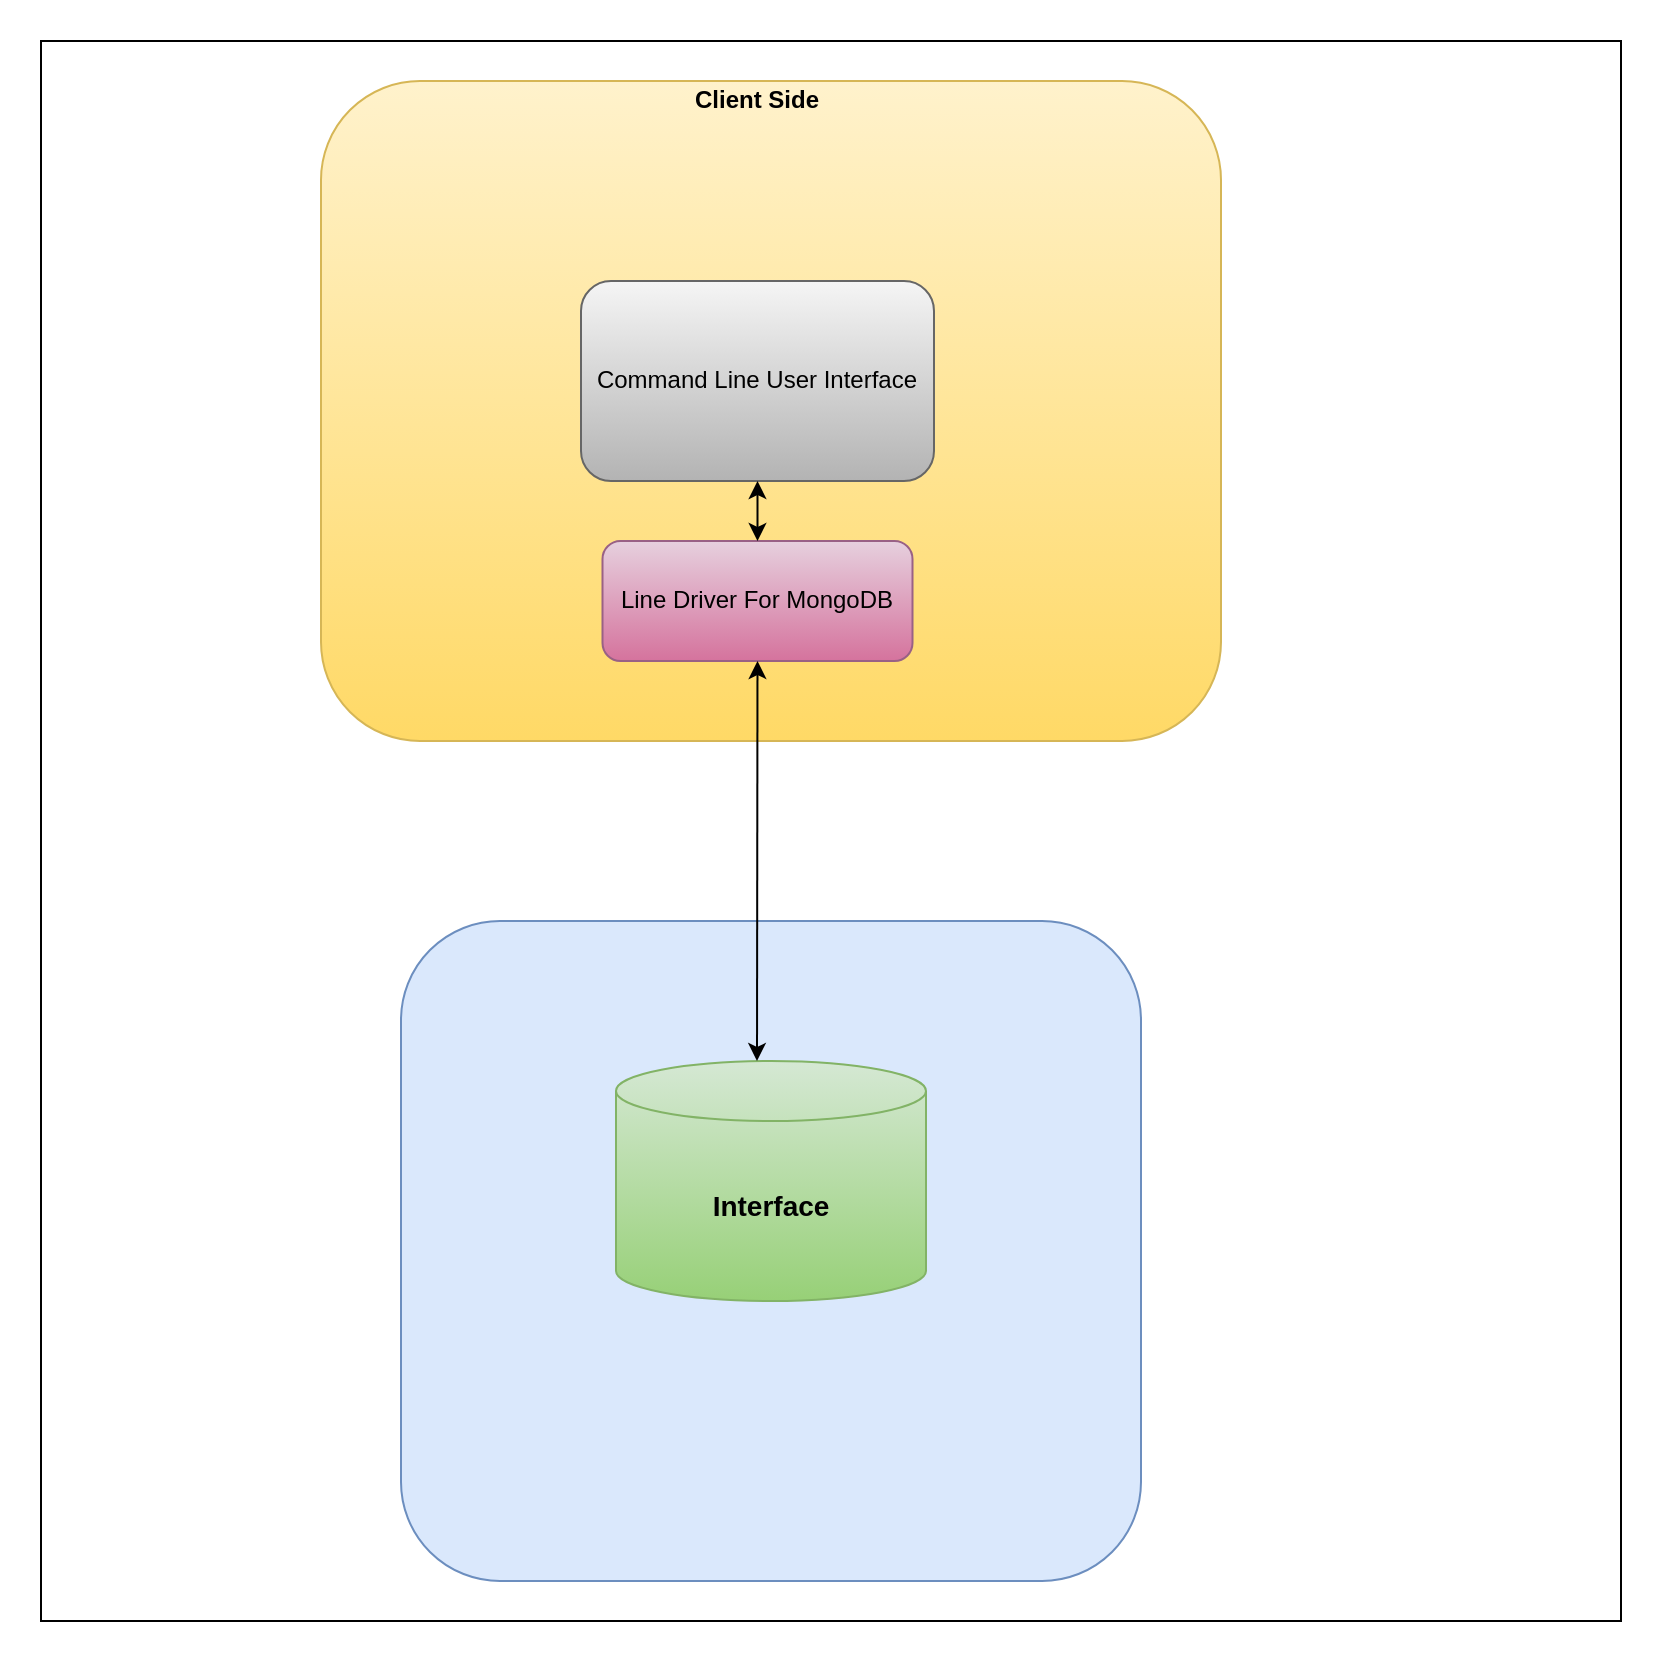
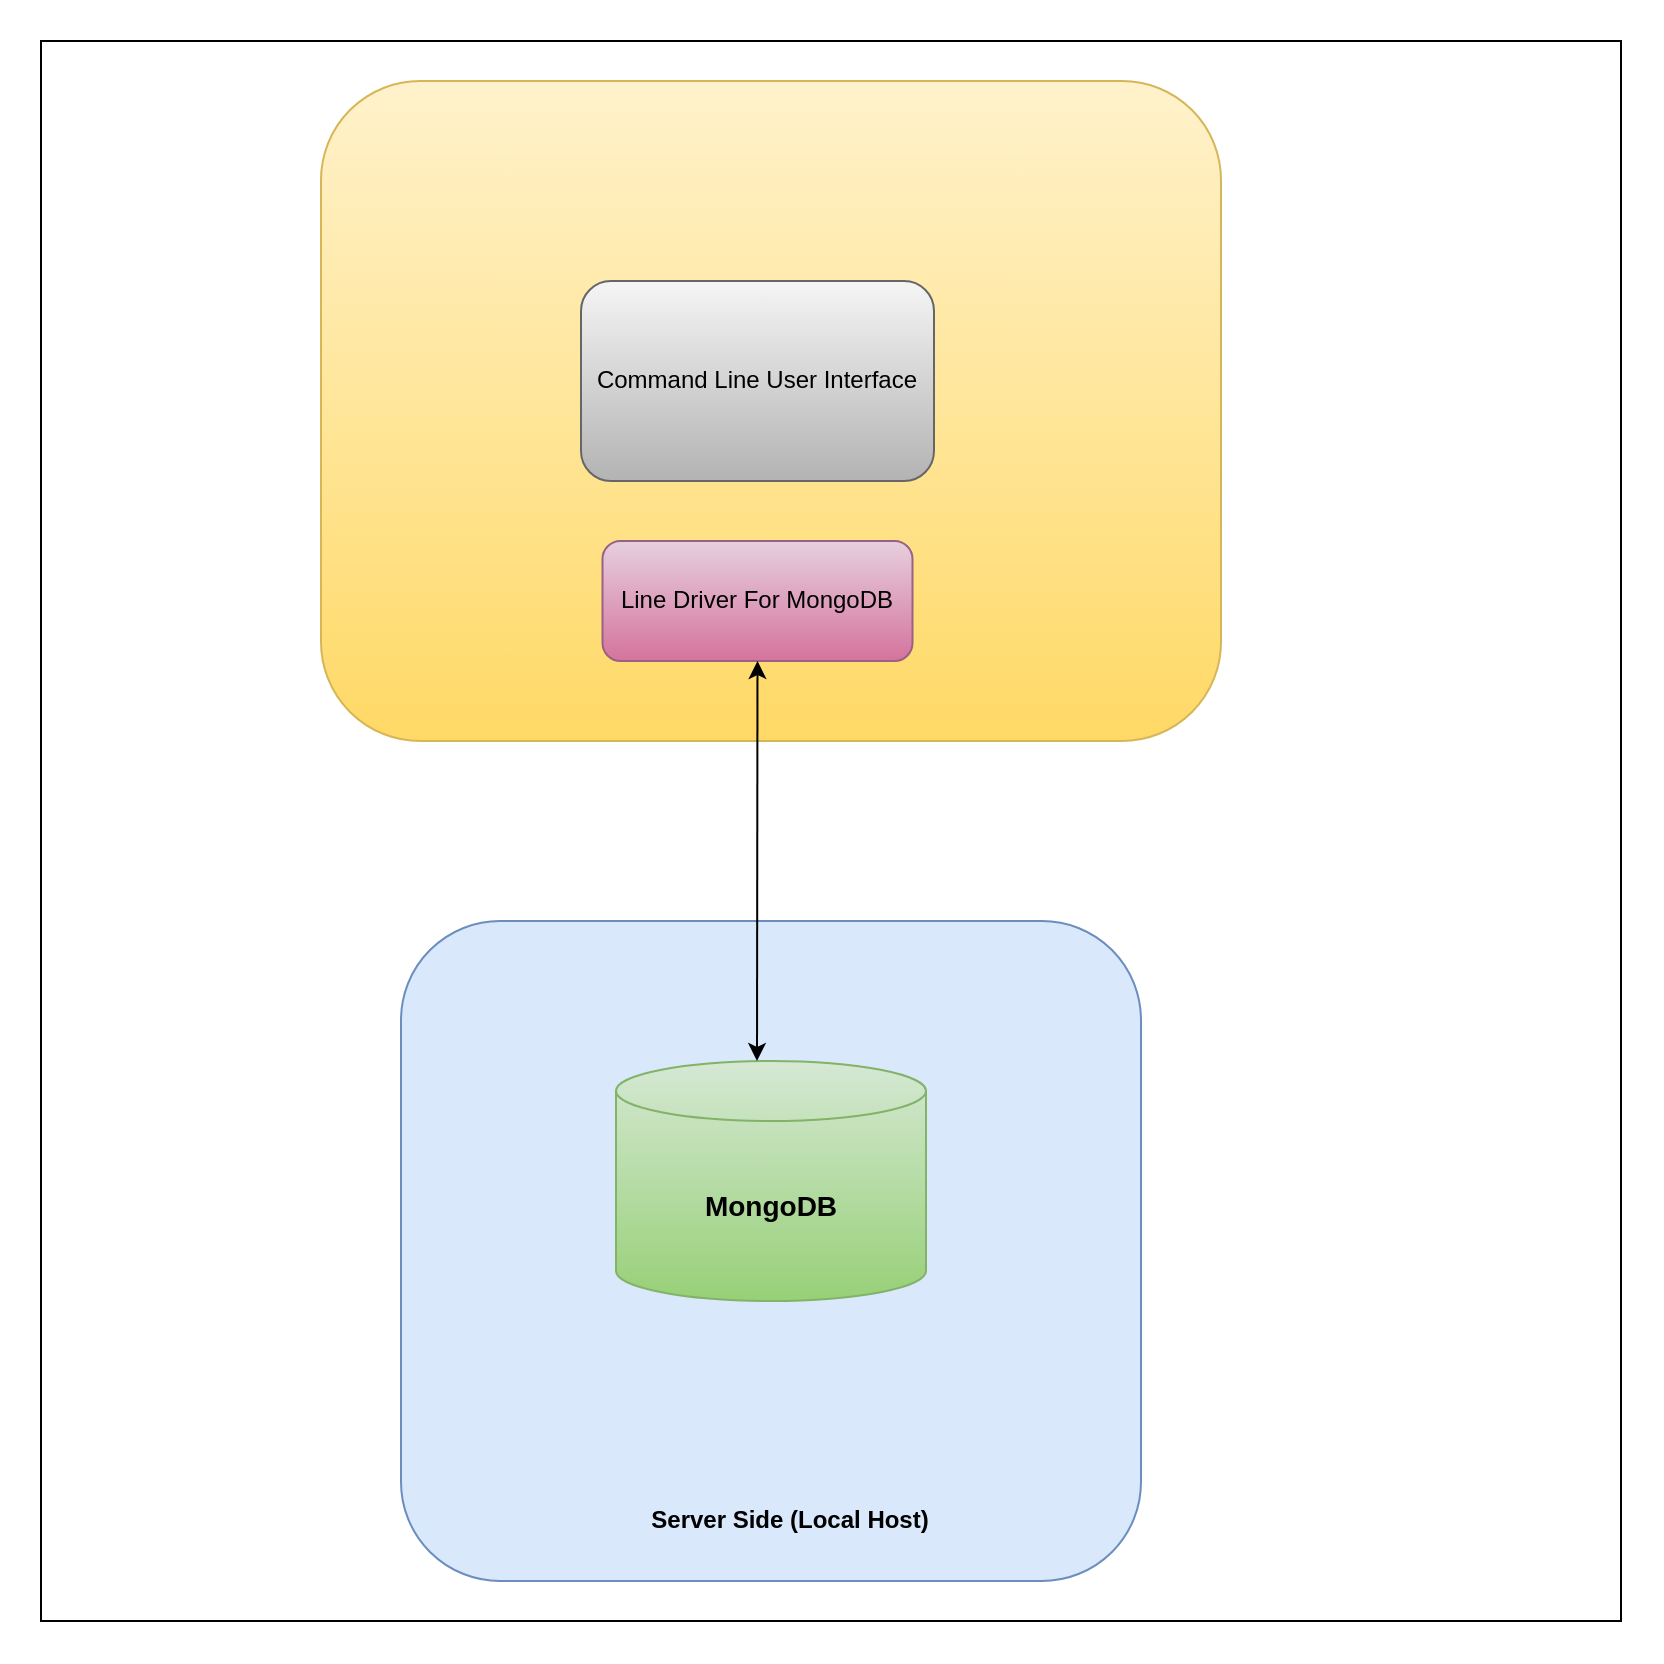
node "Client Side": removed
edge "Command Line User Interface" -- "Line Driver For MongoDB": removed
node "Interface": label "Interface" -> "MongoDB"
node "Server Side (Local Host)": added
